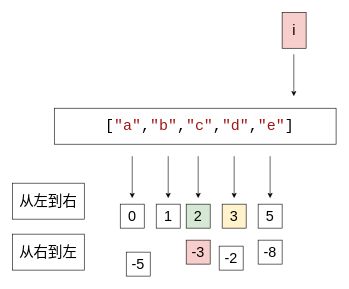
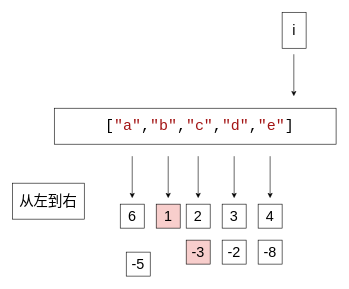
node "i": fillcolor #f8cecc -> #ffffff
node "0": label "0" -> "6"
node "1": fillcolor #ffffff -> #f8cecc
node "2": fillcolor #d5e8d4 -> #ffffff
node "3": fillcolor #fff2cc -> #ffffff
node "5": label "5" -> "4"
node "从右到左": removed
node "-2": moved (231, 258) -> (234, 252)
